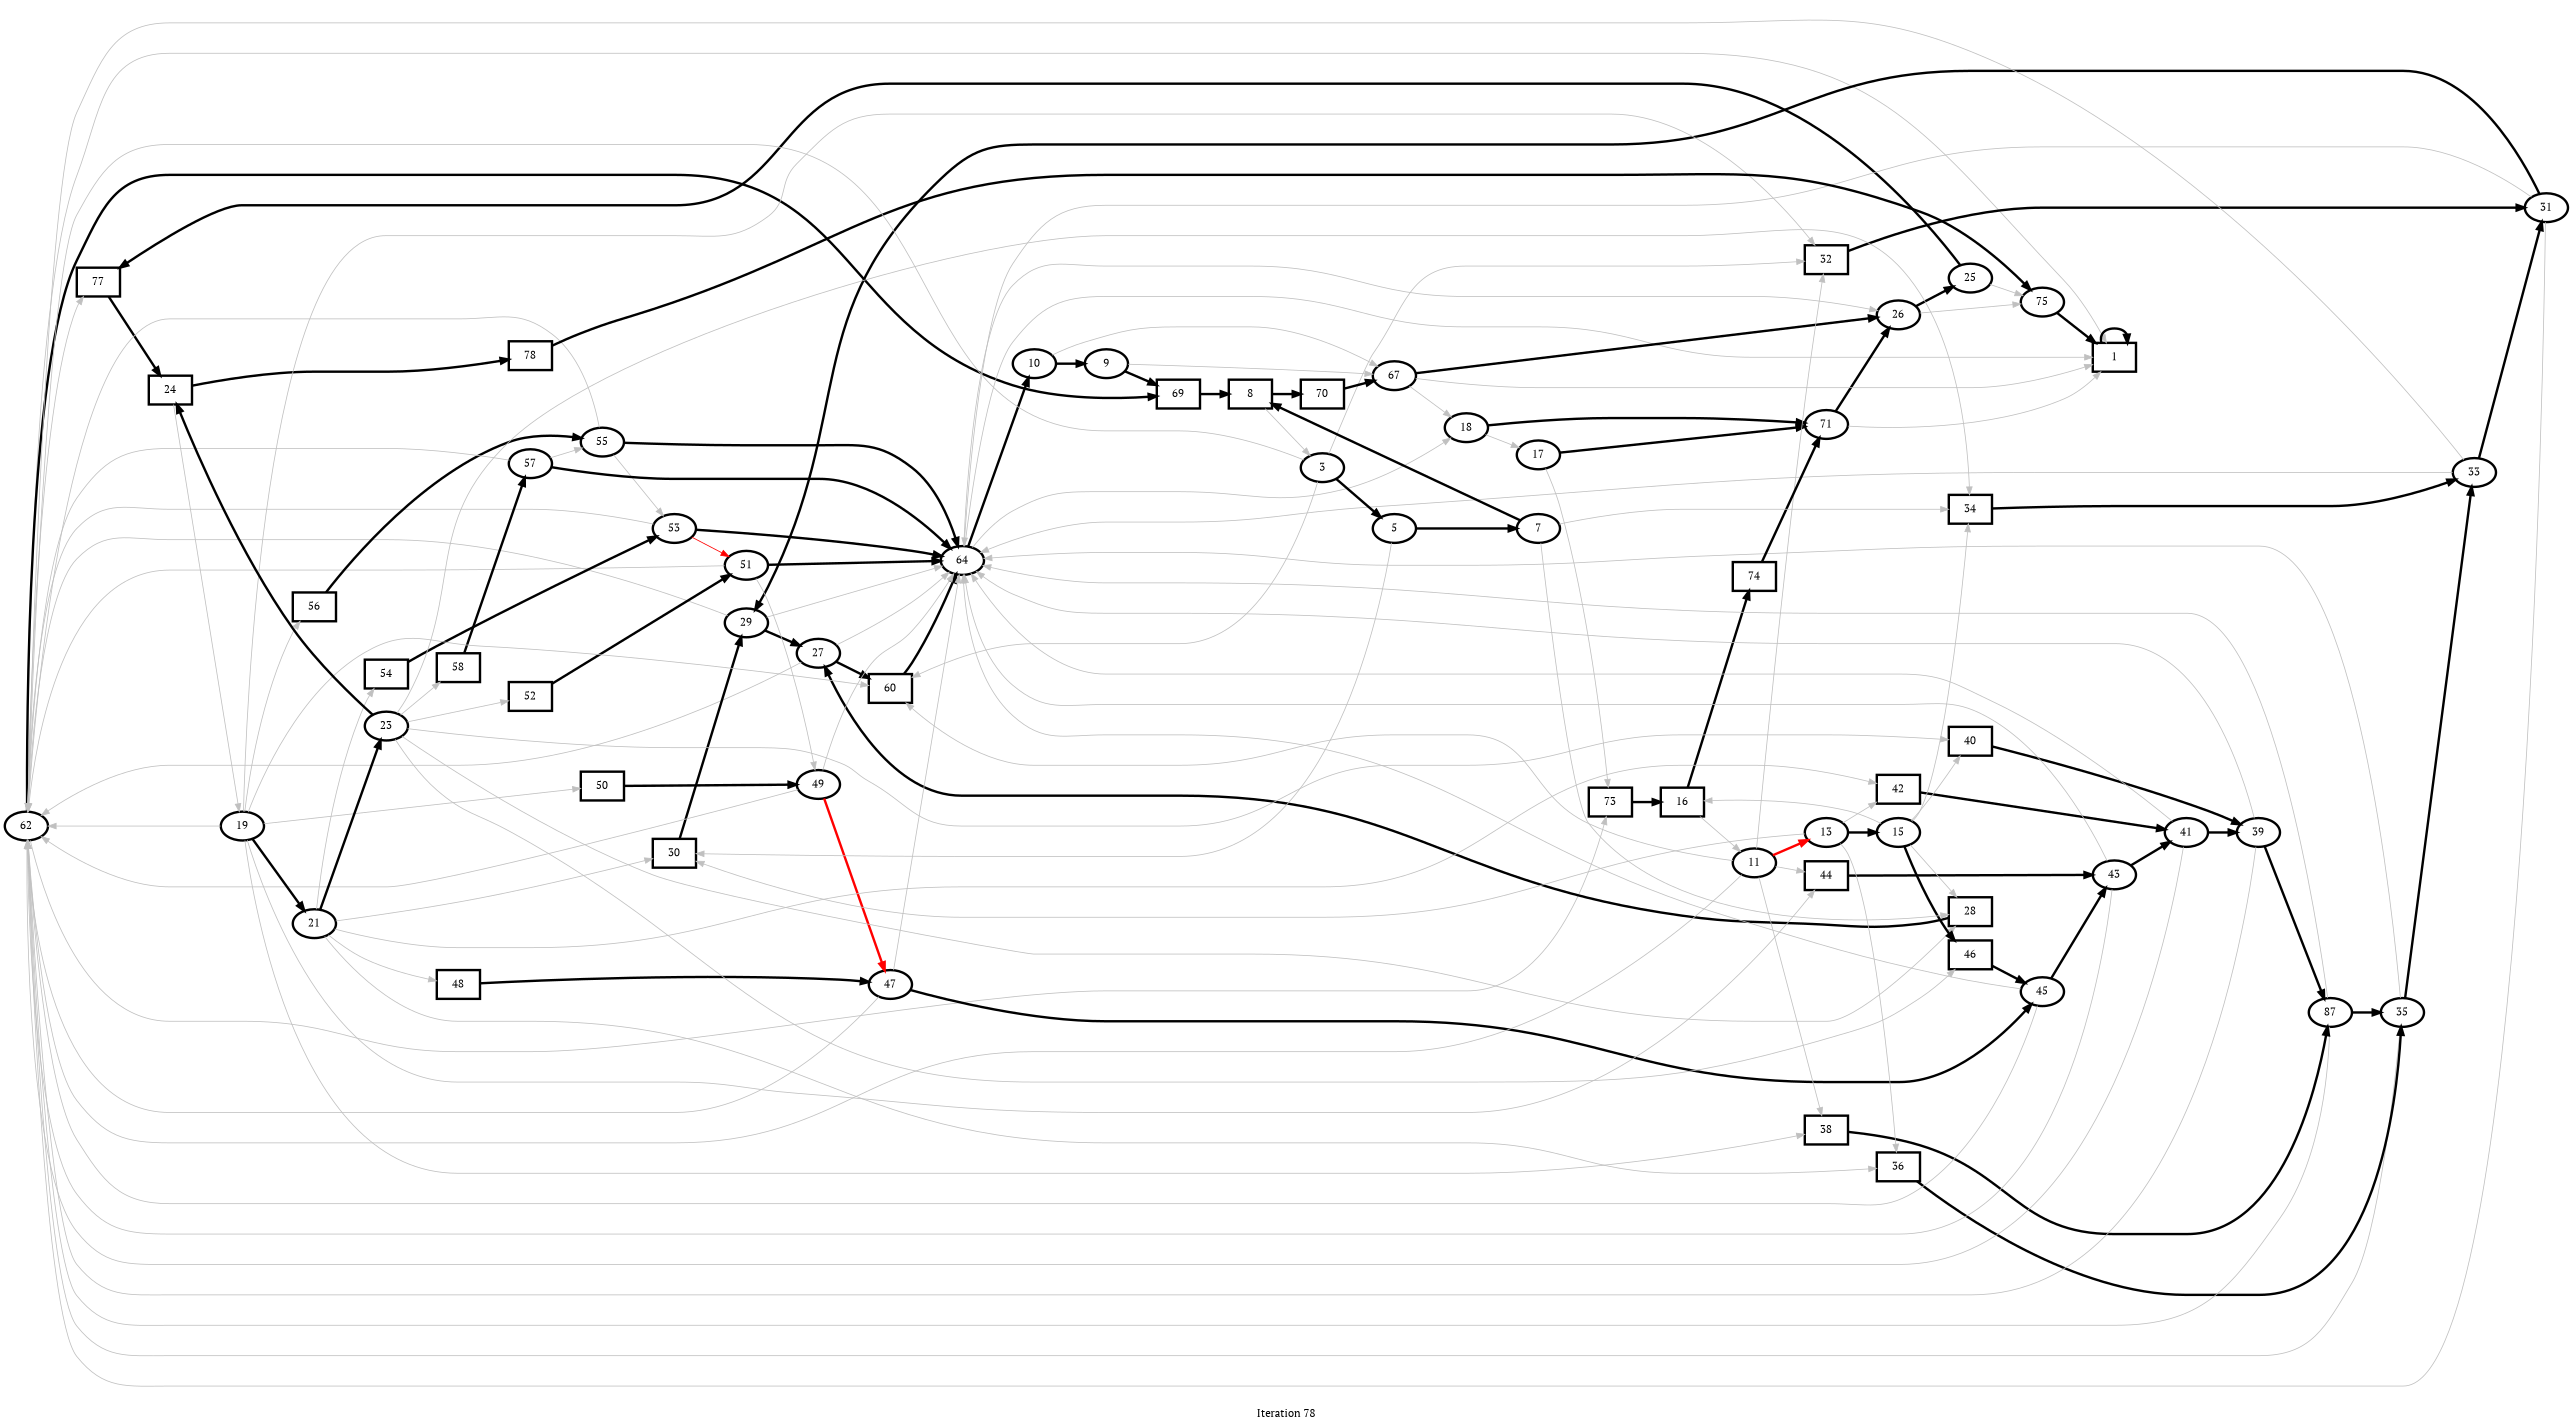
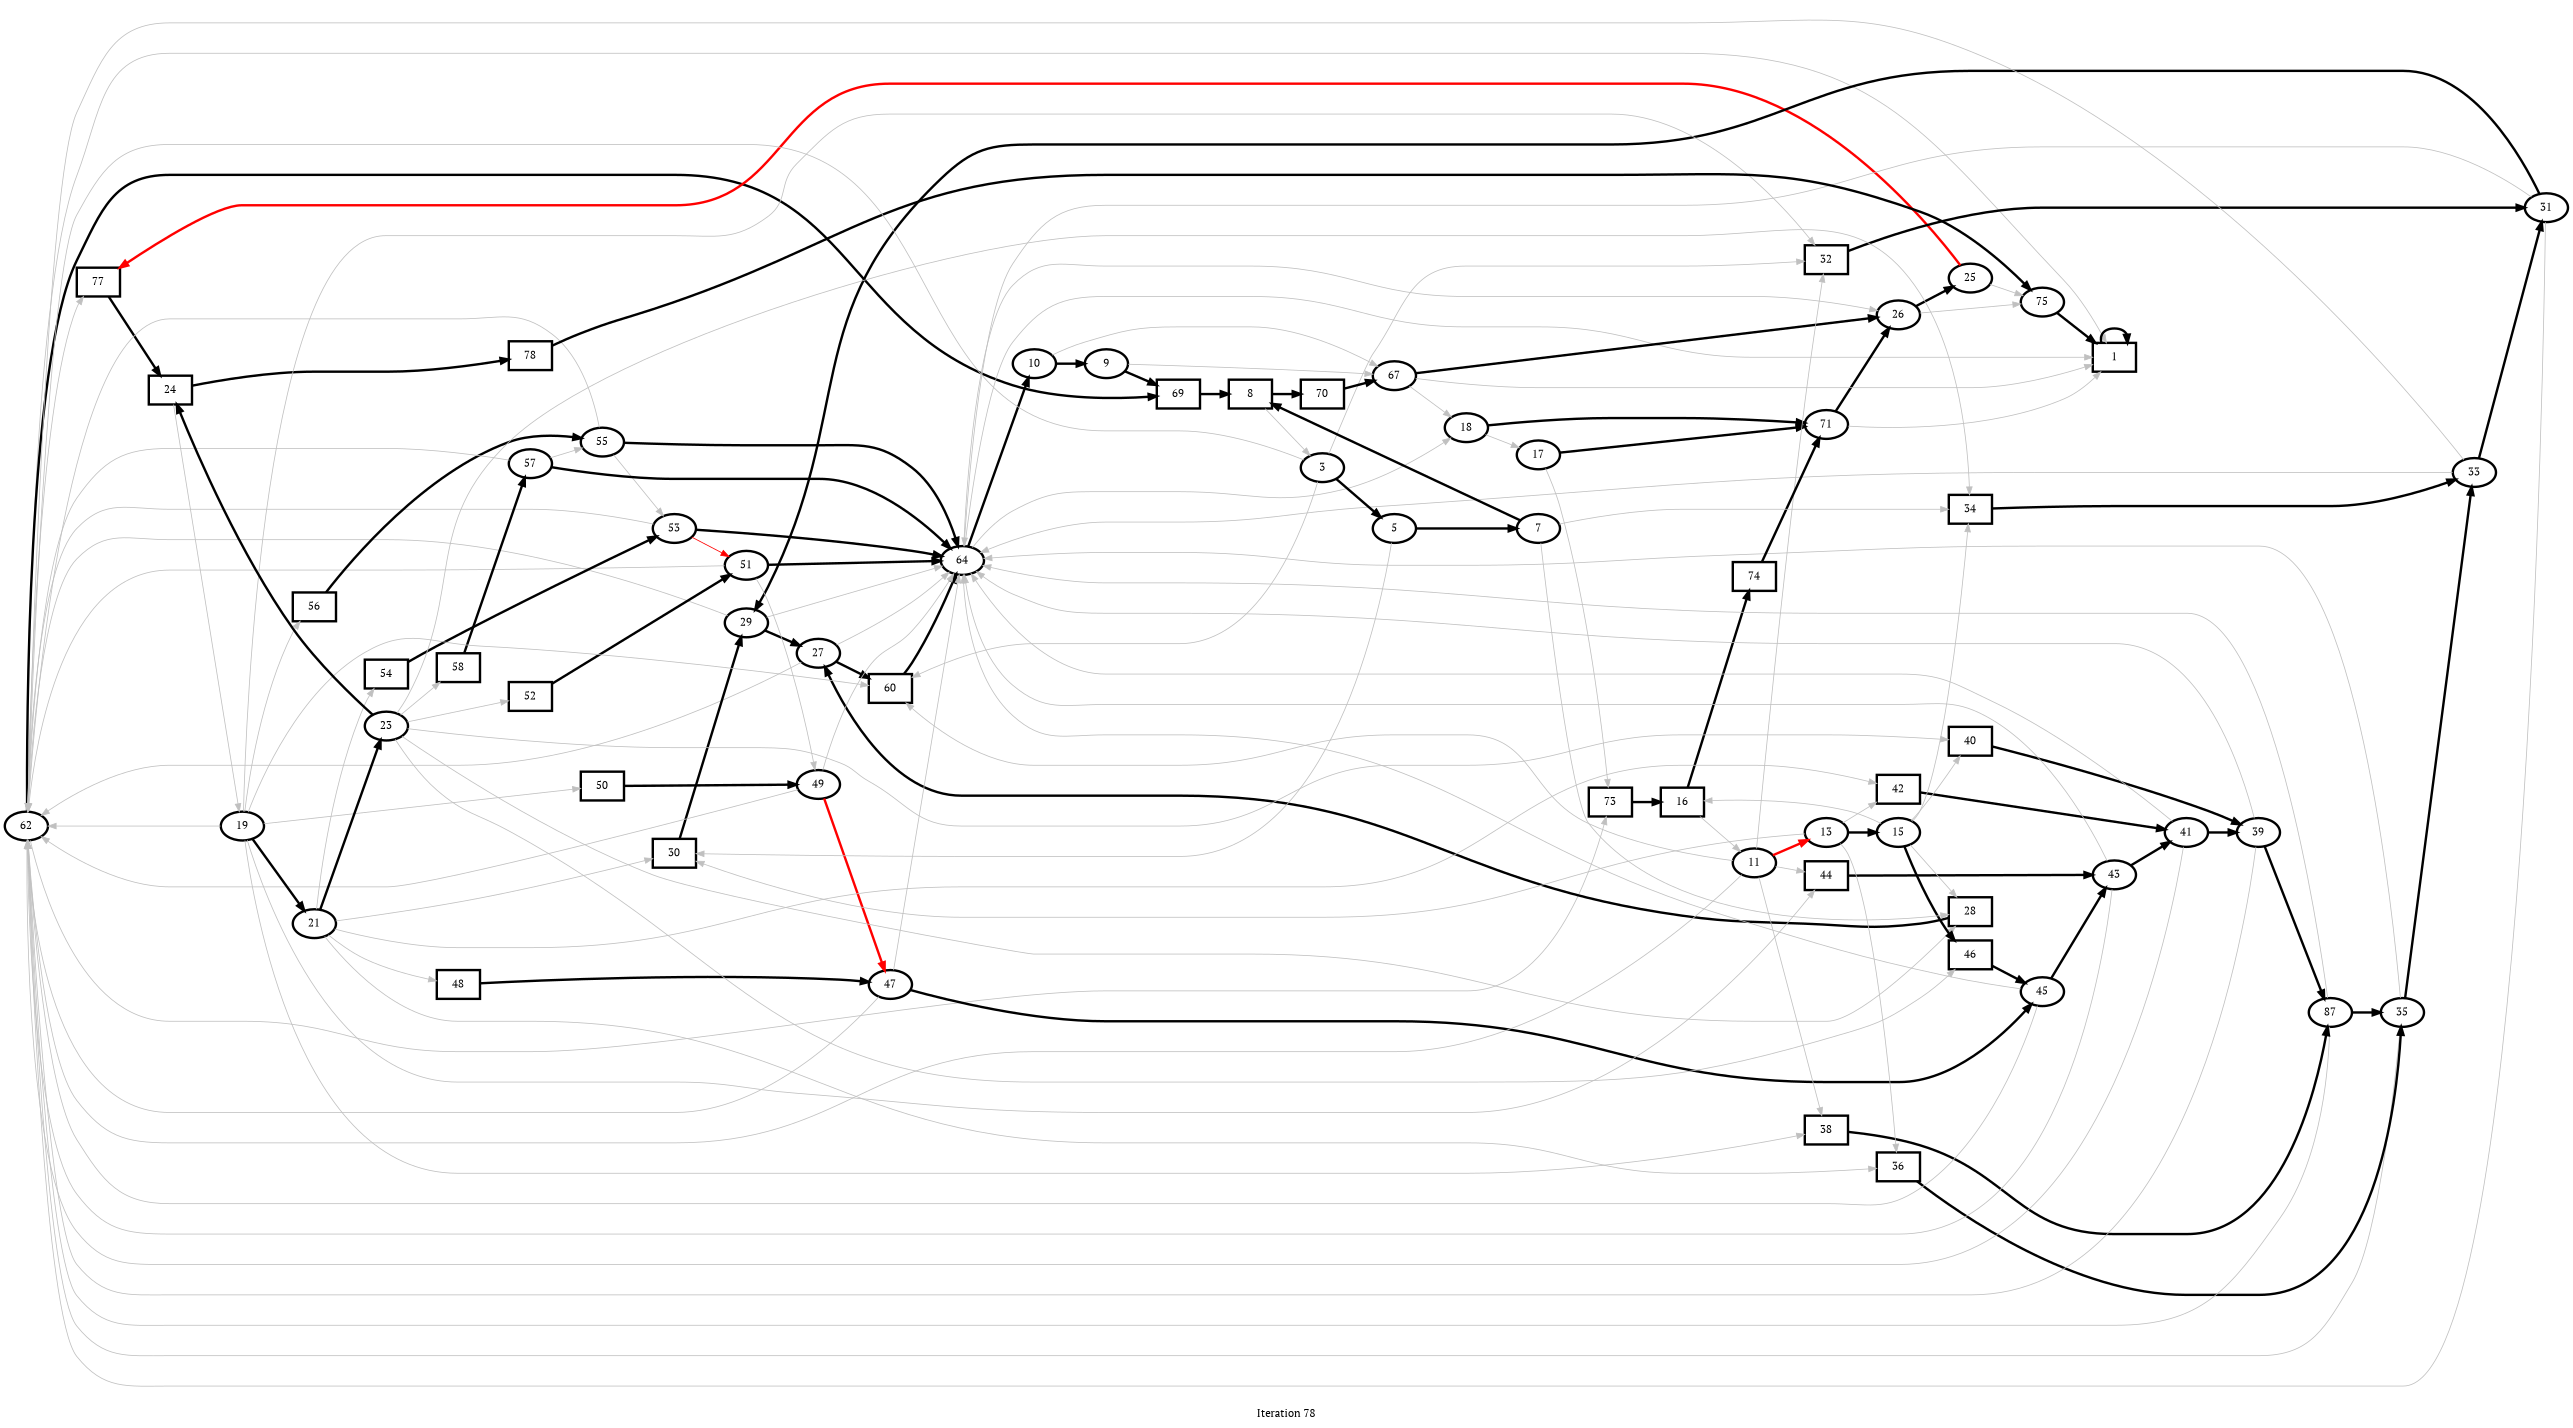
edge "25" -> "77": color black -> red
